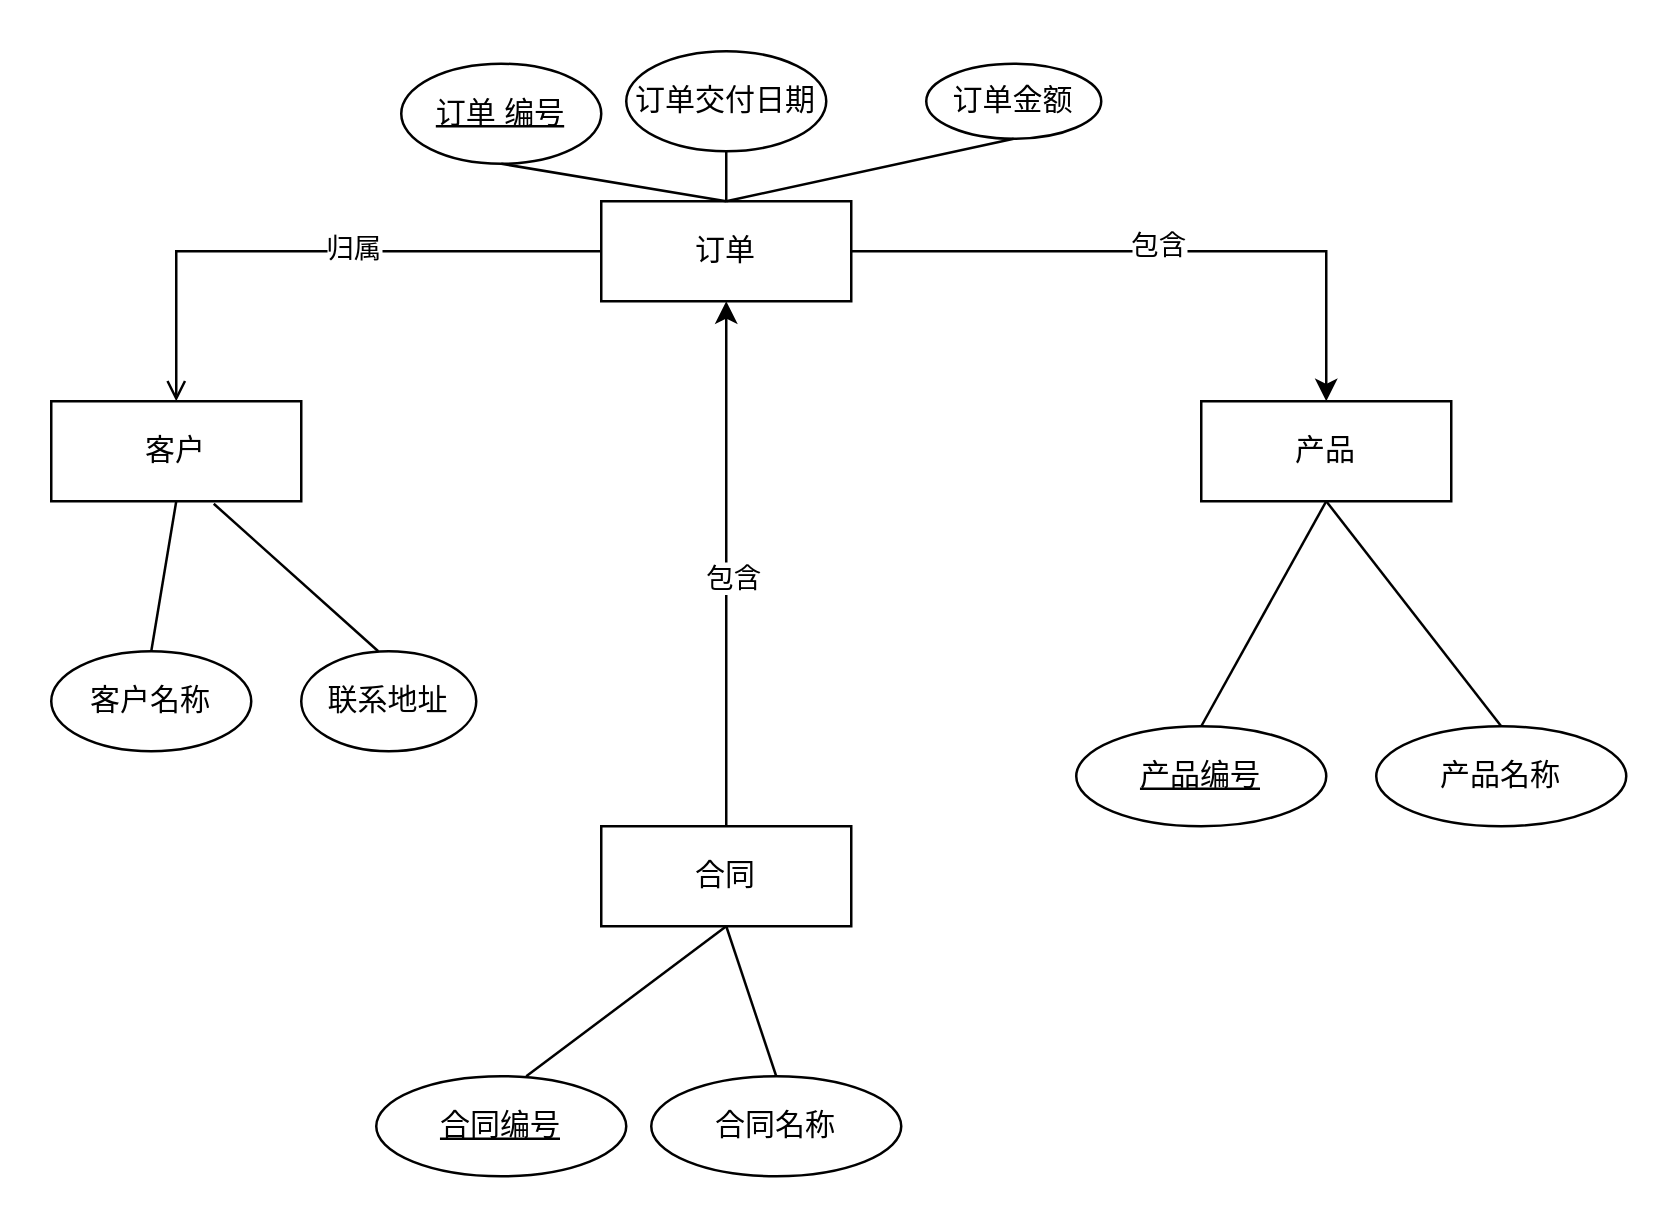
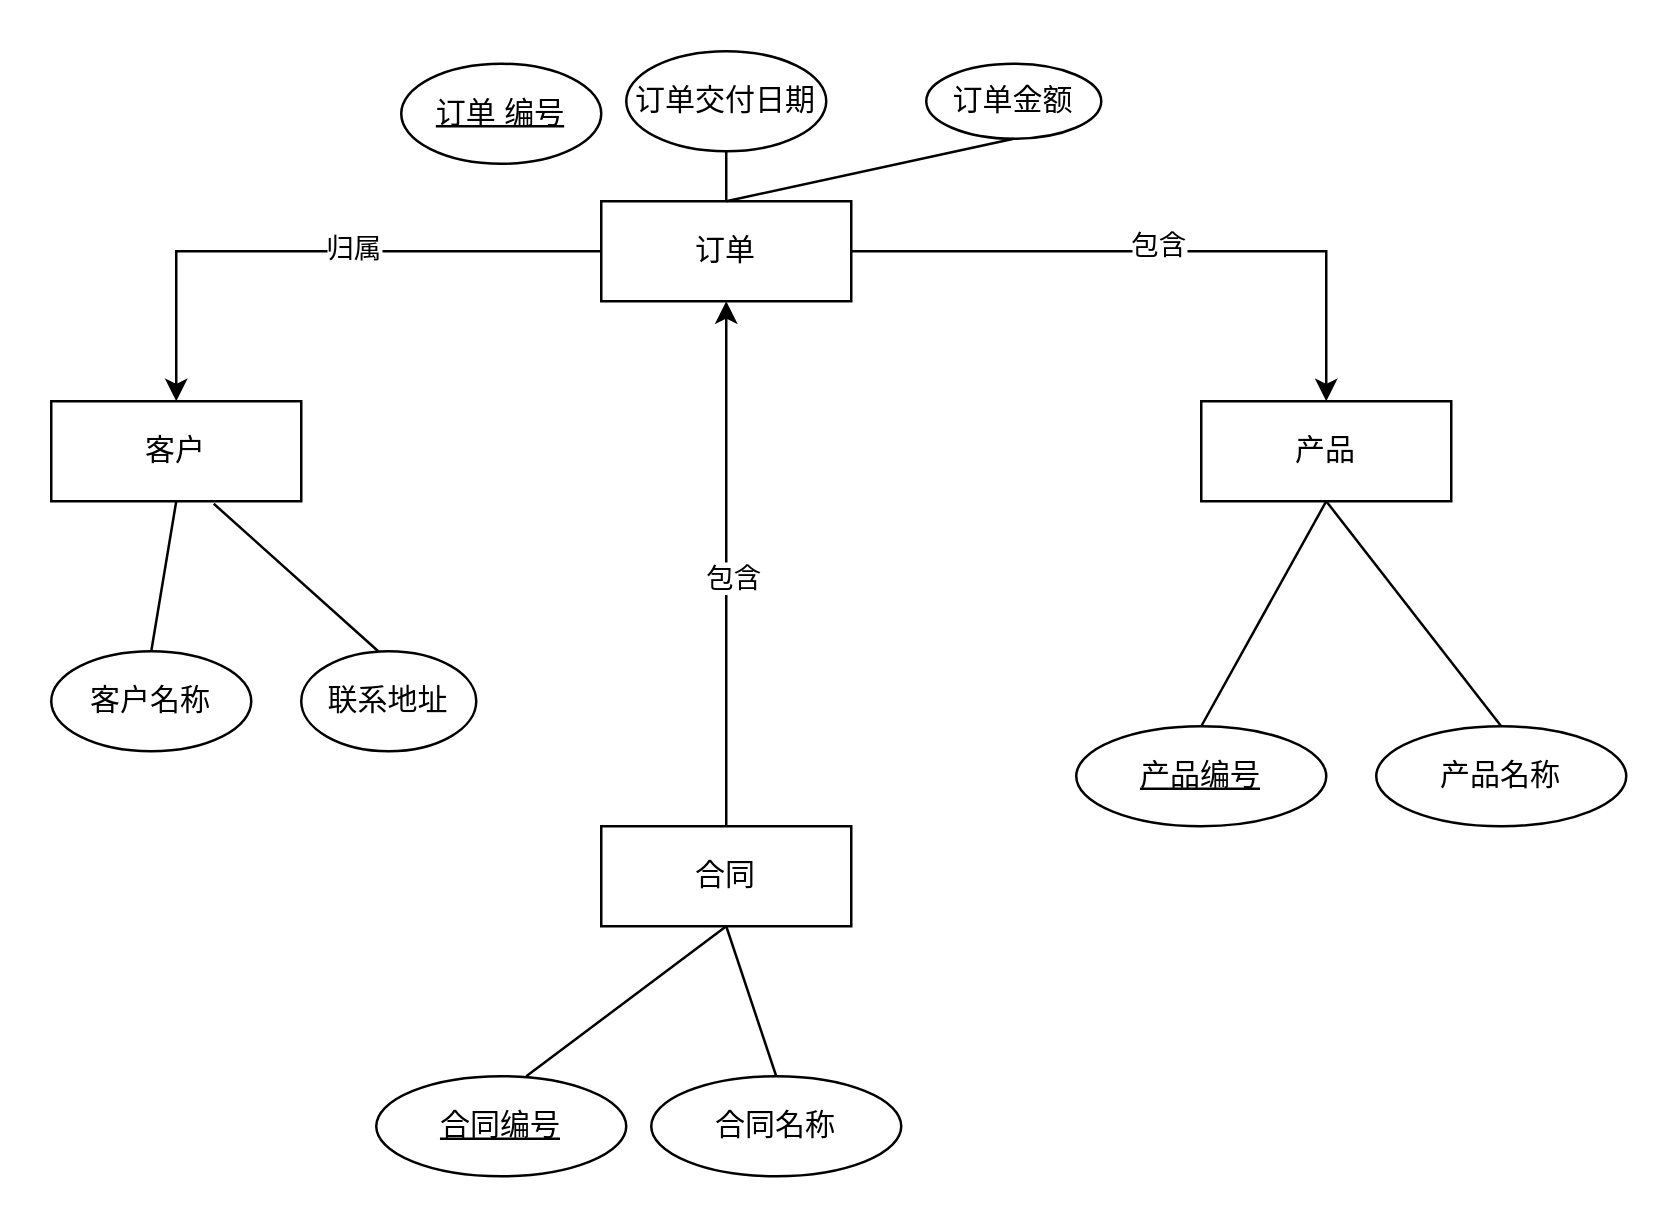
edge "订单 编号" -- "订单": removed
edge "订单" -> "客户": arrowhead open -> classic
